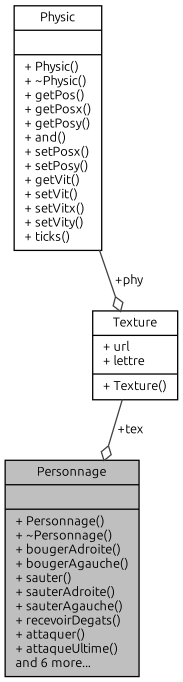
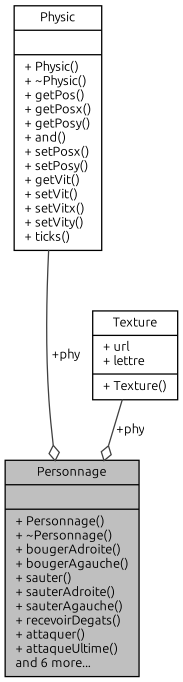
edge "Physic" -> "Texture": now "Physic" -> "Personnage"
edge "Texture" -> "Personnage": label " +tex" -> " +phy"
